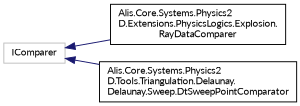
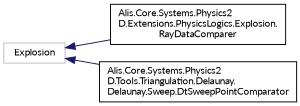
node "IComparer": label "IComparer" -> "Explosion"
